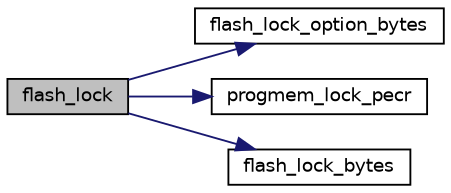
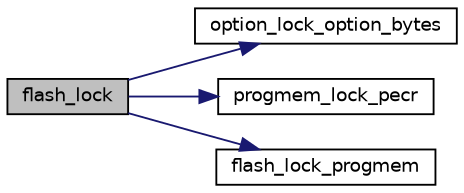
node "flash_lock_option_bytes": label "flash_lock_option_bytes" -> "option_lock_option_bytes"
node "flash_lock_bytes": label "flash_lock_bytes" -> "flash_lock_progmem"
